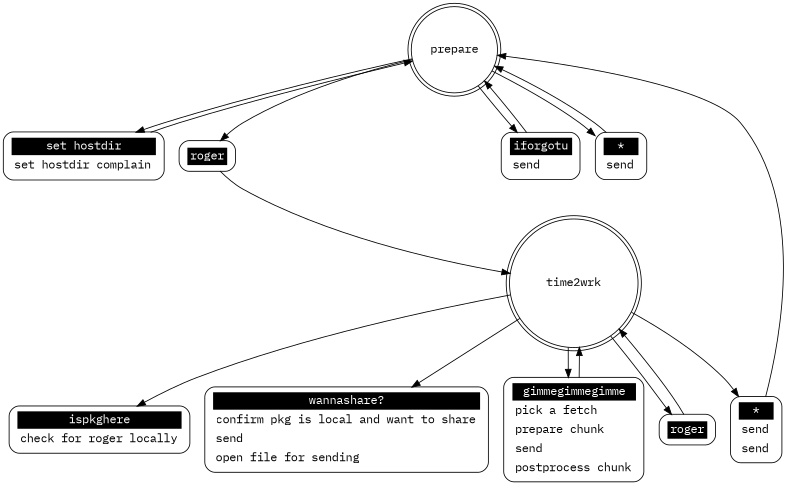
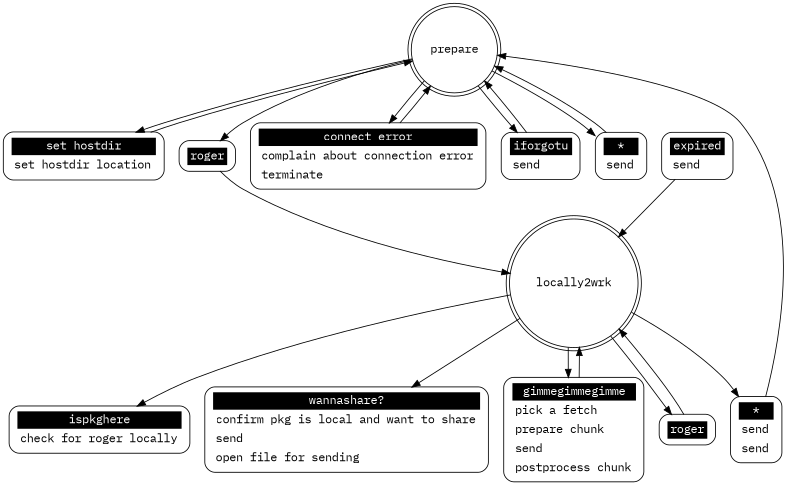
node "connect error": added
node "expired": added
node "set hostdir": text "set hostdir complain" -> "set hostdir location"
node "time2wrk": label "time2wrk" -> "locally2wrk"
